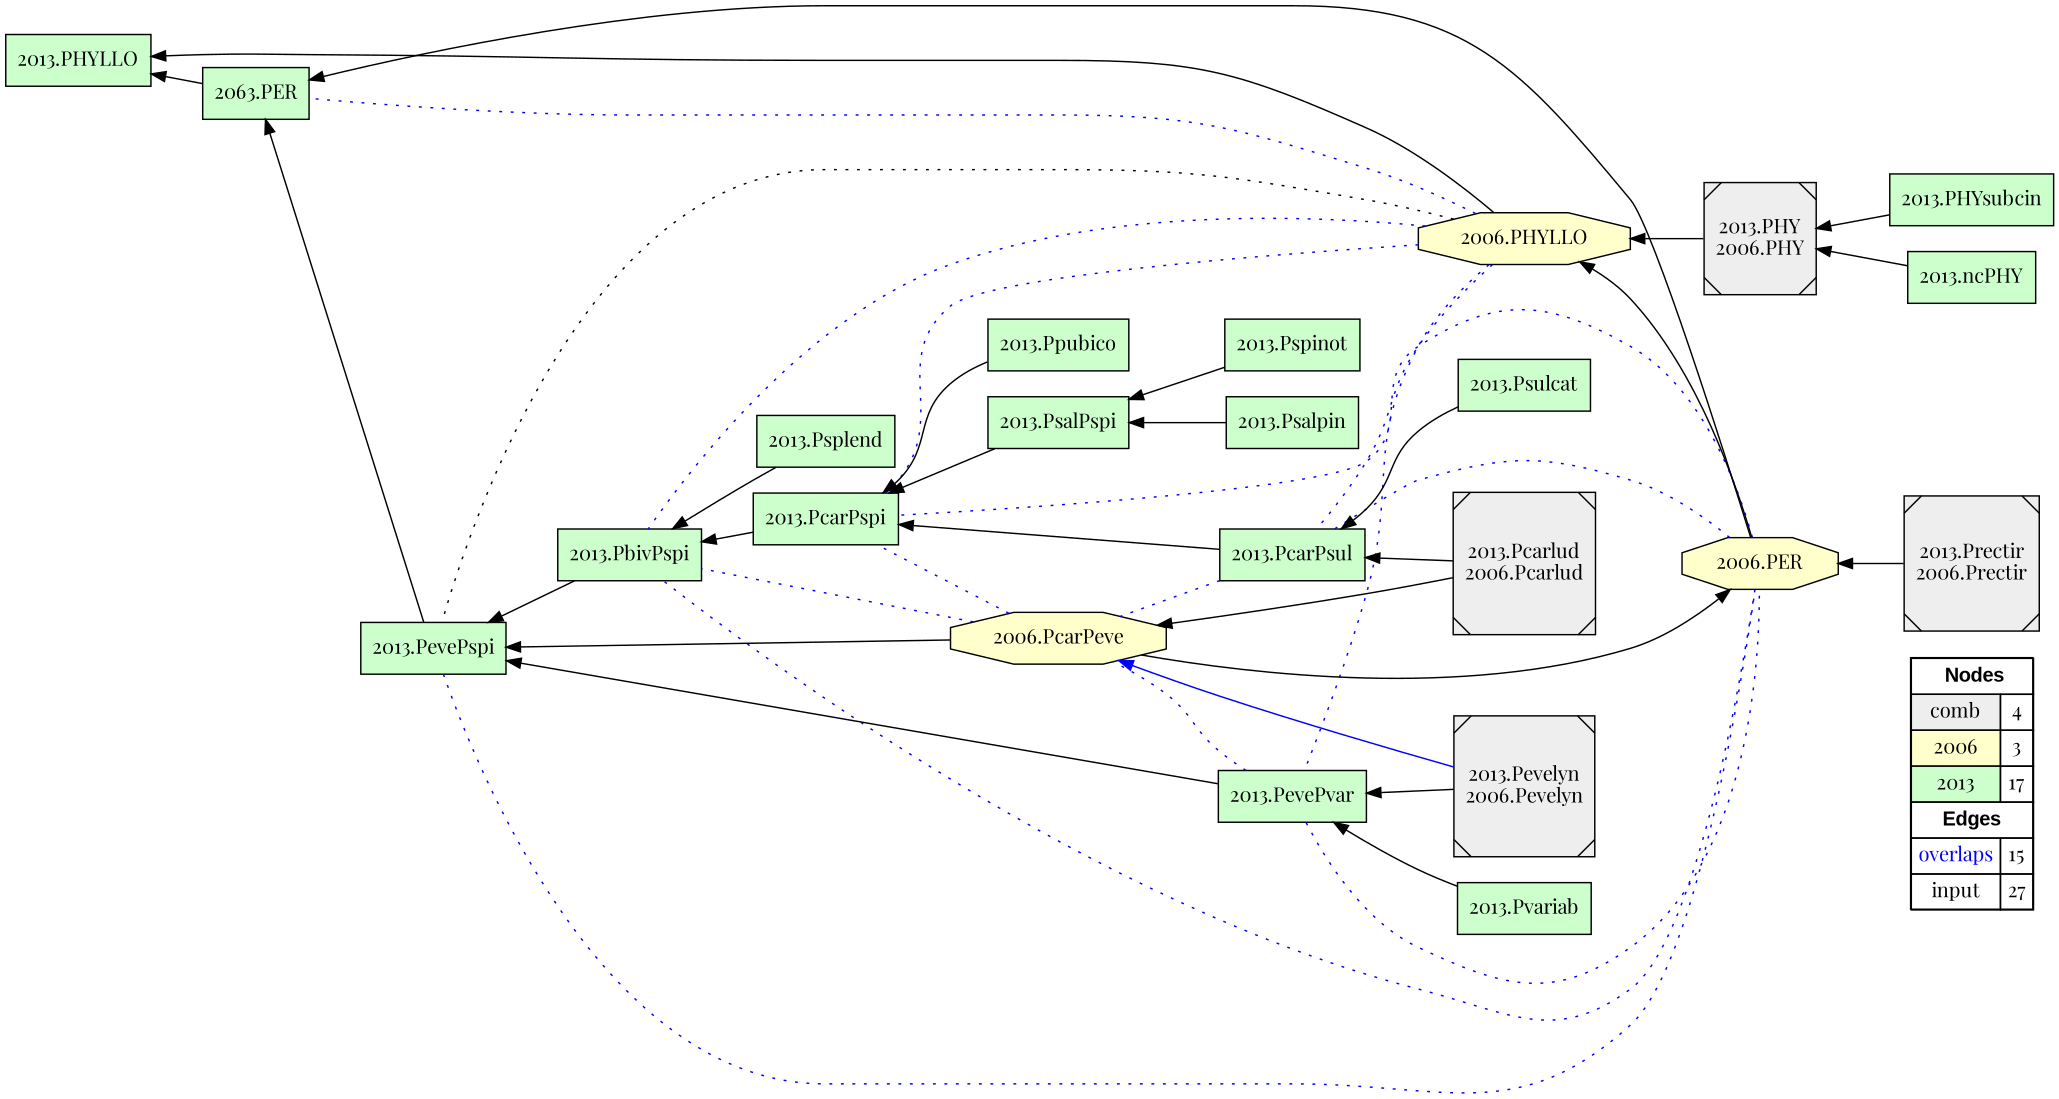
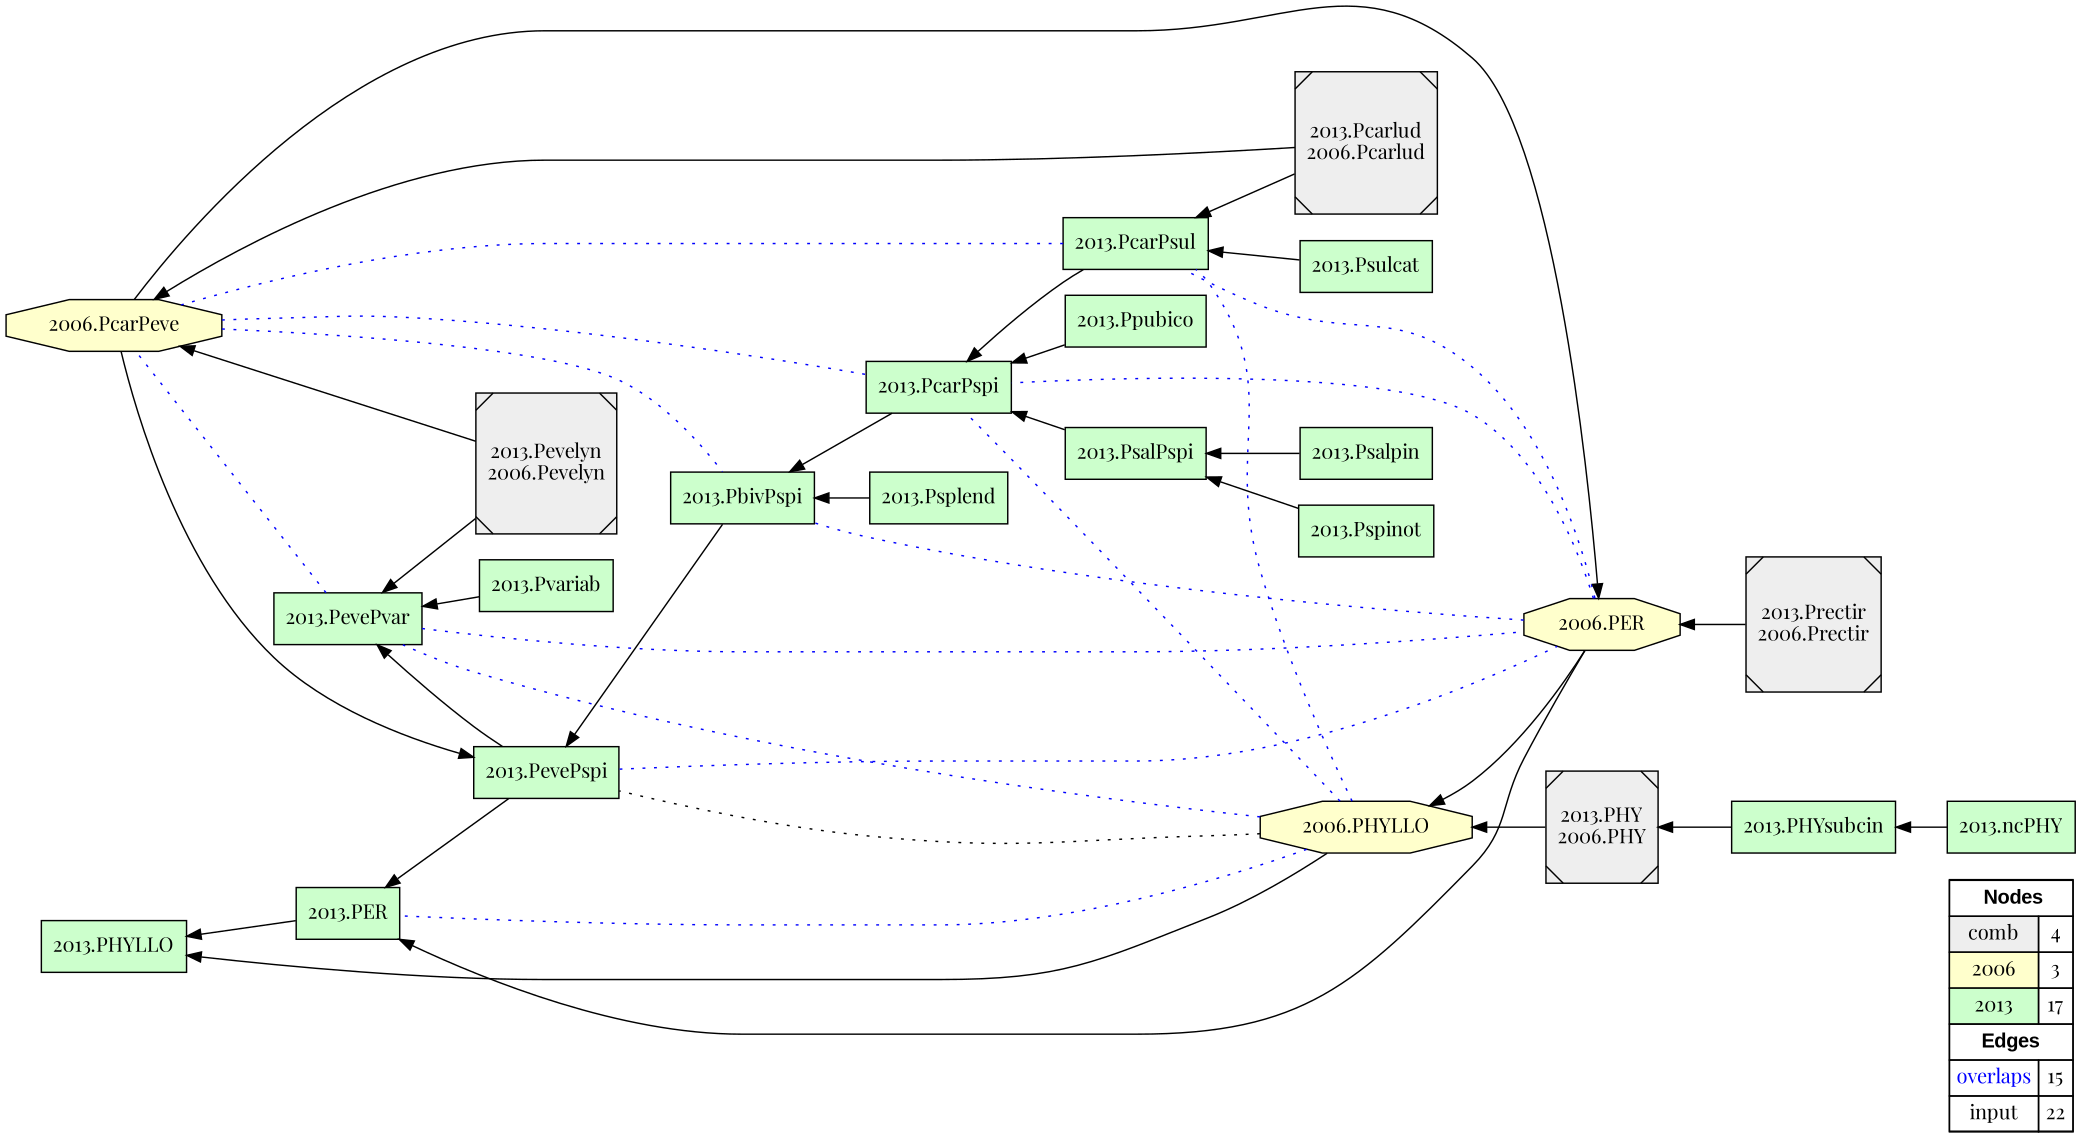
node "2063.PER": label "2063.PER" -> "2013.PER"
edge "2006.PHYLLO" -- "2013.PbivPspi": removed
edge "2013.ncPHY" -> "2013.PHY 2006.PHY": now "2013.ncPHY" -> "2013.PHYsubcin"
edge "2013.Pevelyn 2006.Pevelyn" -> "2006.PcarPeve": color #0000ff -> #000000
edge "2013.PevePvar" -> "2013.PevePspi": reversed
node "Nodes": text "27" -> "22"
